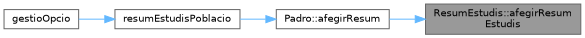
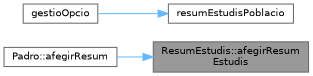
edge "resumEstudisPoblacio" -> "Padro::afegirResum": removed
